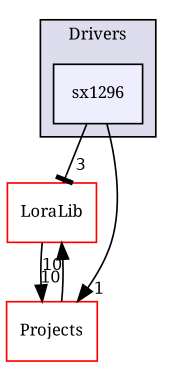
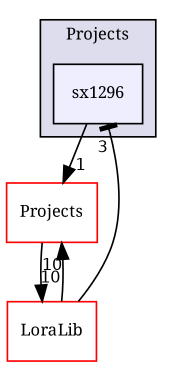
cluster "Drivers": label "Drivers" -> "Projects"
edge "sx1296" -> "LoraLib": reversed
